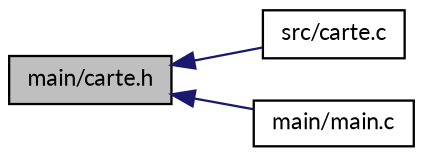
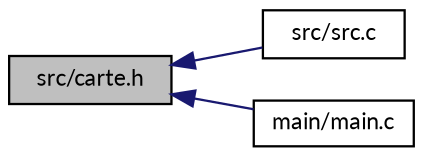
node "src/carte.c": label "src/carte.c" -> "src/src.c"
node "main/carte.h": label "main/carte.h" -> "src/carte.h"
